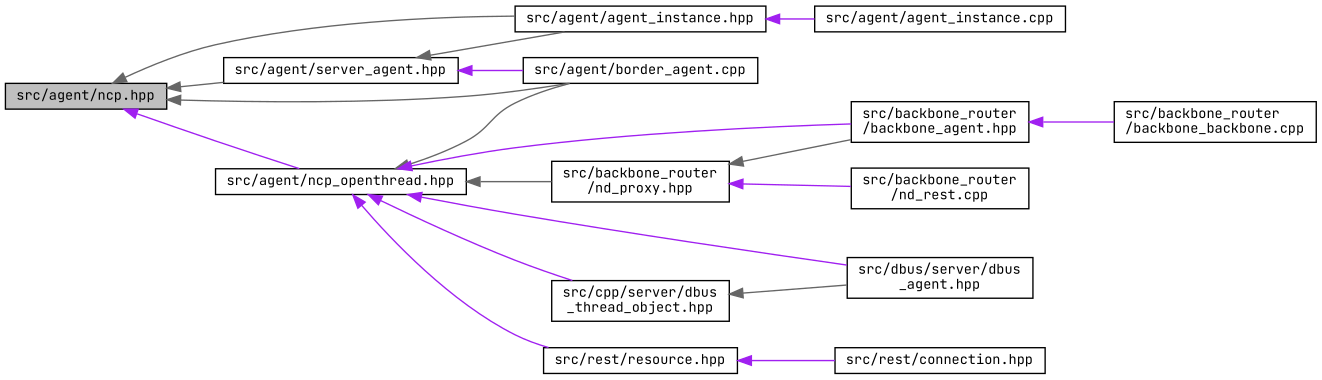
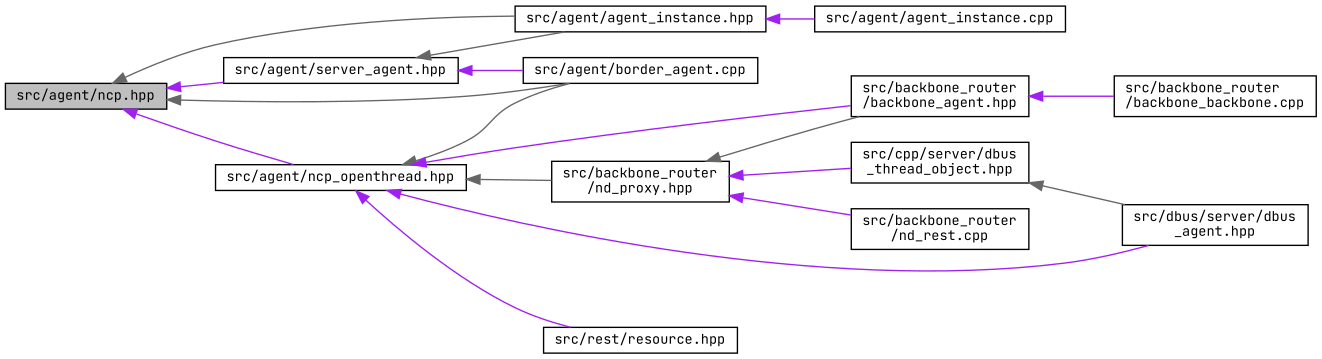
edge "src/agent/server_agent.hpp" -> "src/agent/ncp.hpp": color gray40 -> purple
edge "src/cpp/server/dbus _thread_object.hpp" -> "src/agent/ncp_openthread.hpp": now "src/cpp/server/dbus _thread_object.hpp" -> "src/backbone_router /nd_proxy.hpp"
node "src/rest/connection.hpp": removed
